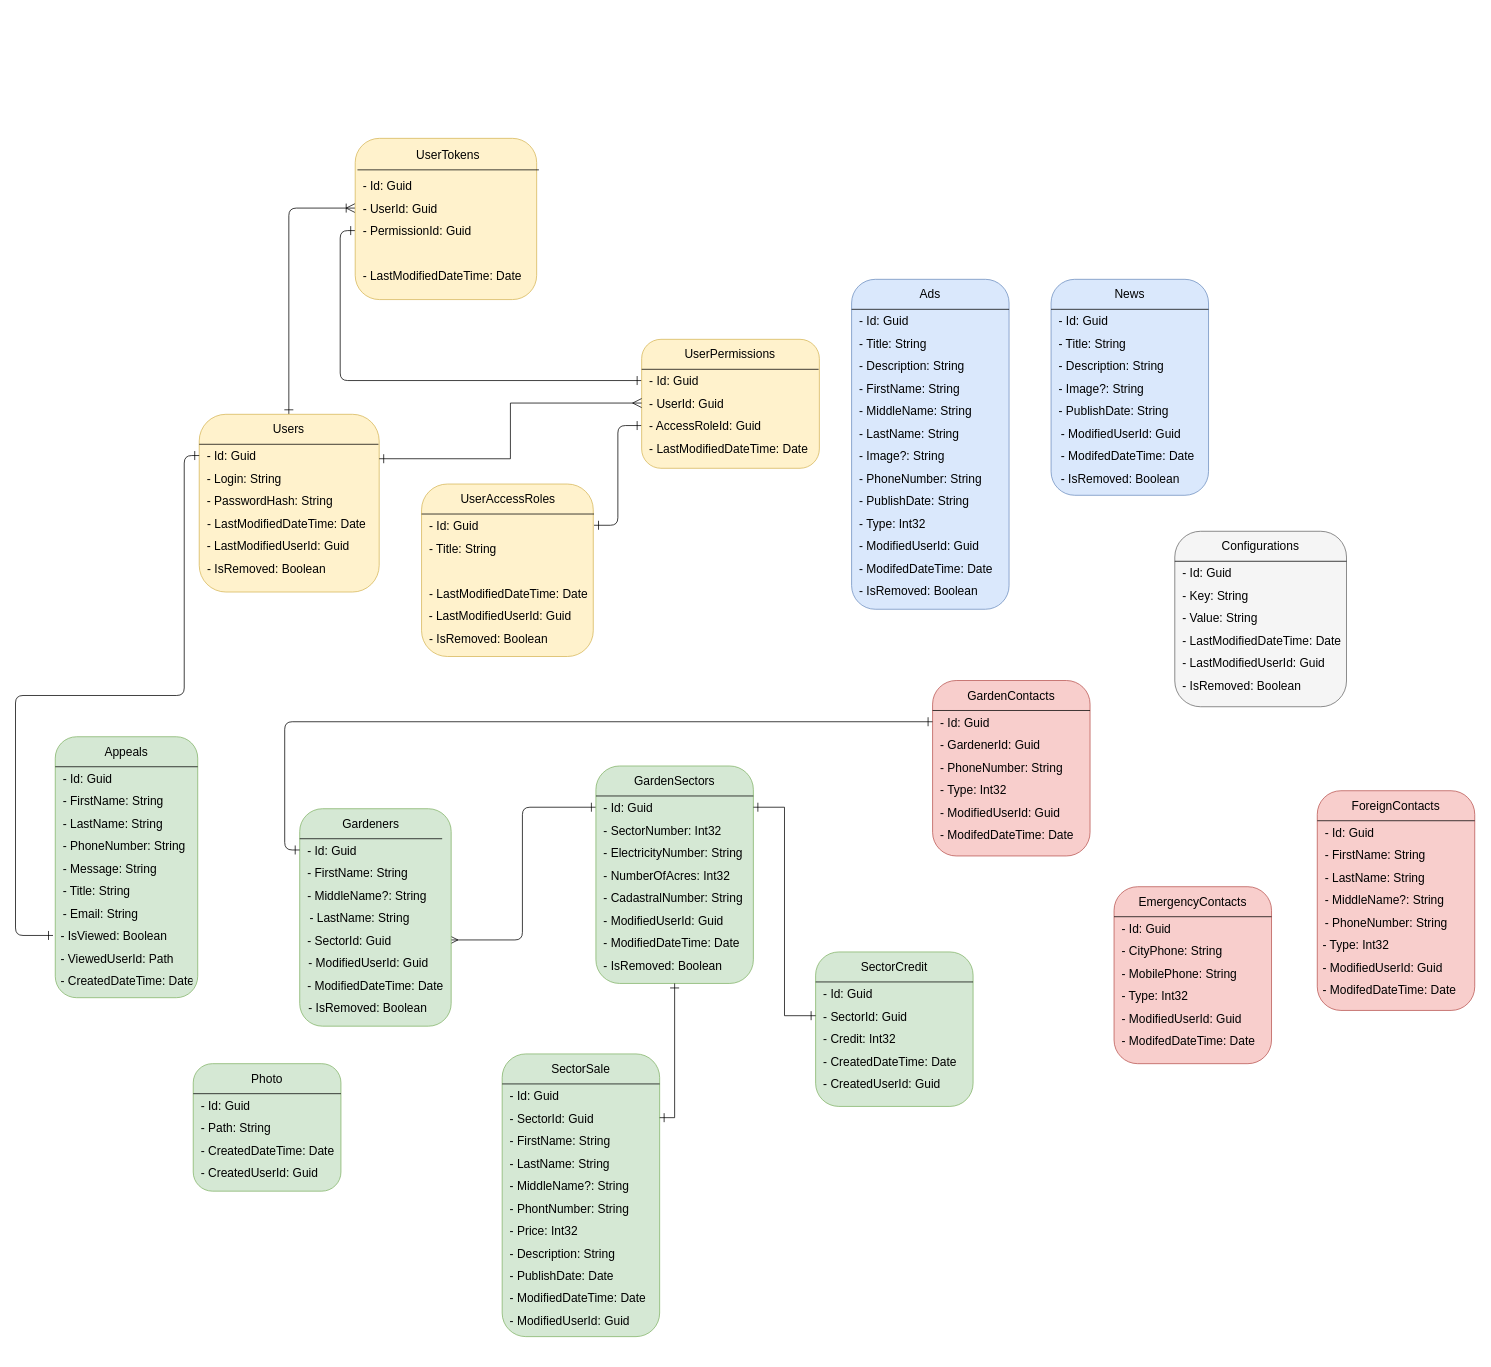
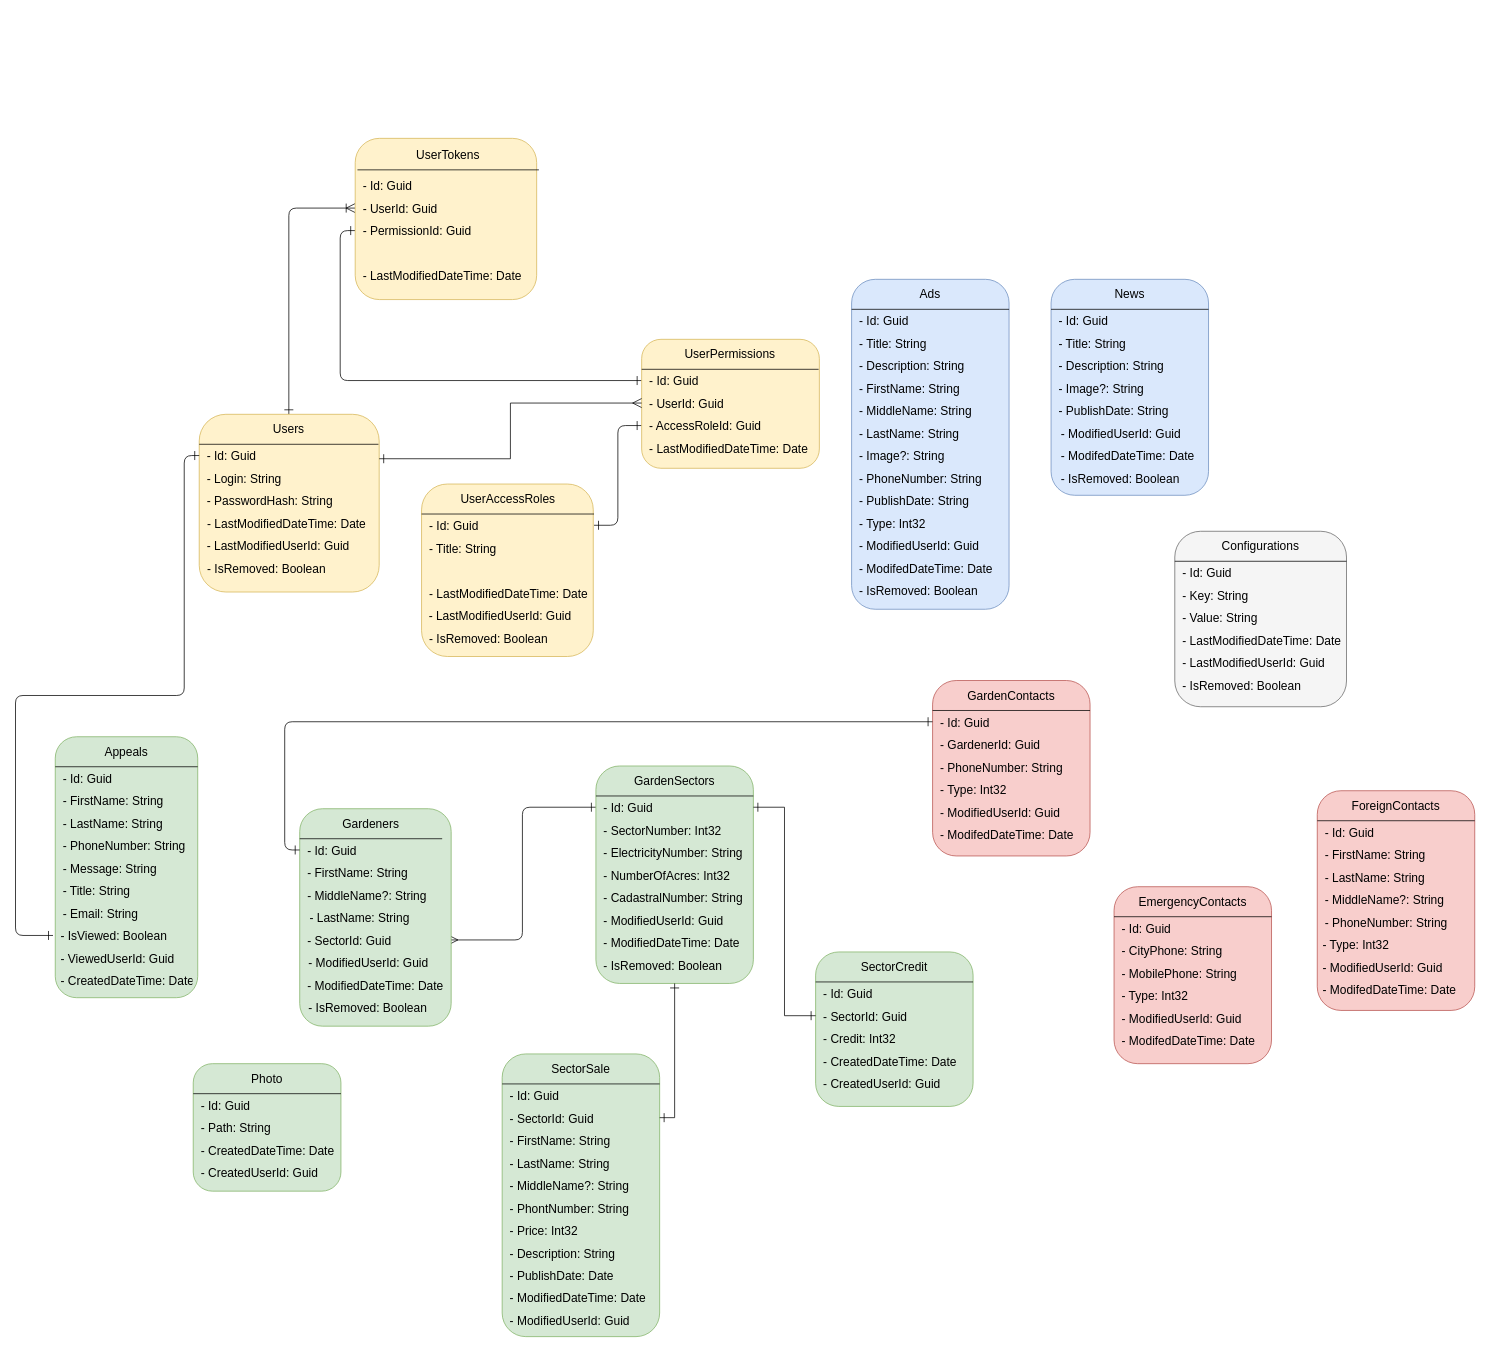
node "- ViewedUserId: Path": label "- ViewedUserId: Path" -> "- ViewedUserId: Guid"
